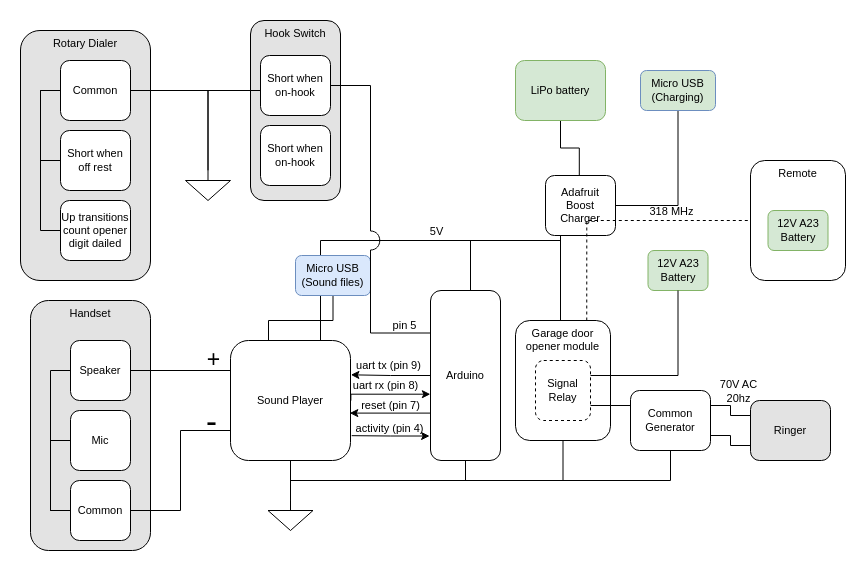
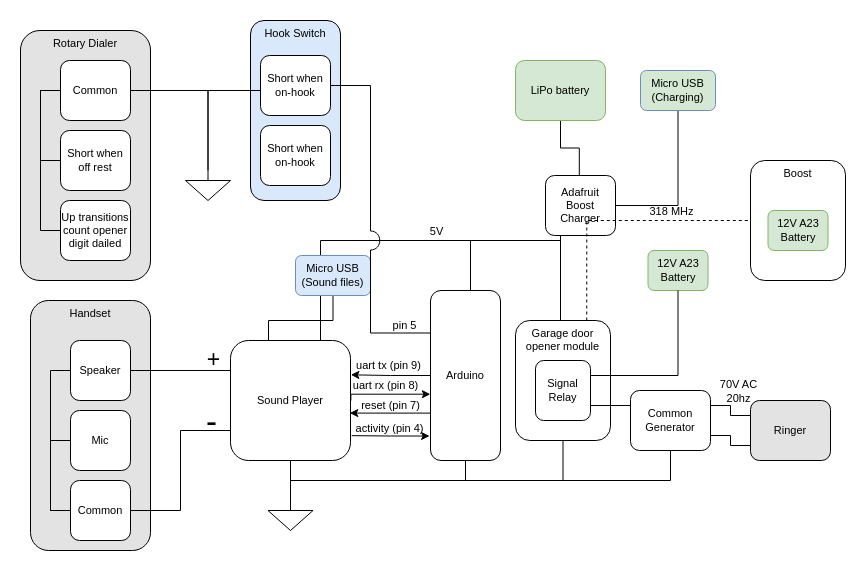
node "Hook Switch": fillcolor #e3e3e3 -> #dae8fc
node "Remote": label "Remote" -> "Boost"
node "Signal Relay": style dashed -> solid
